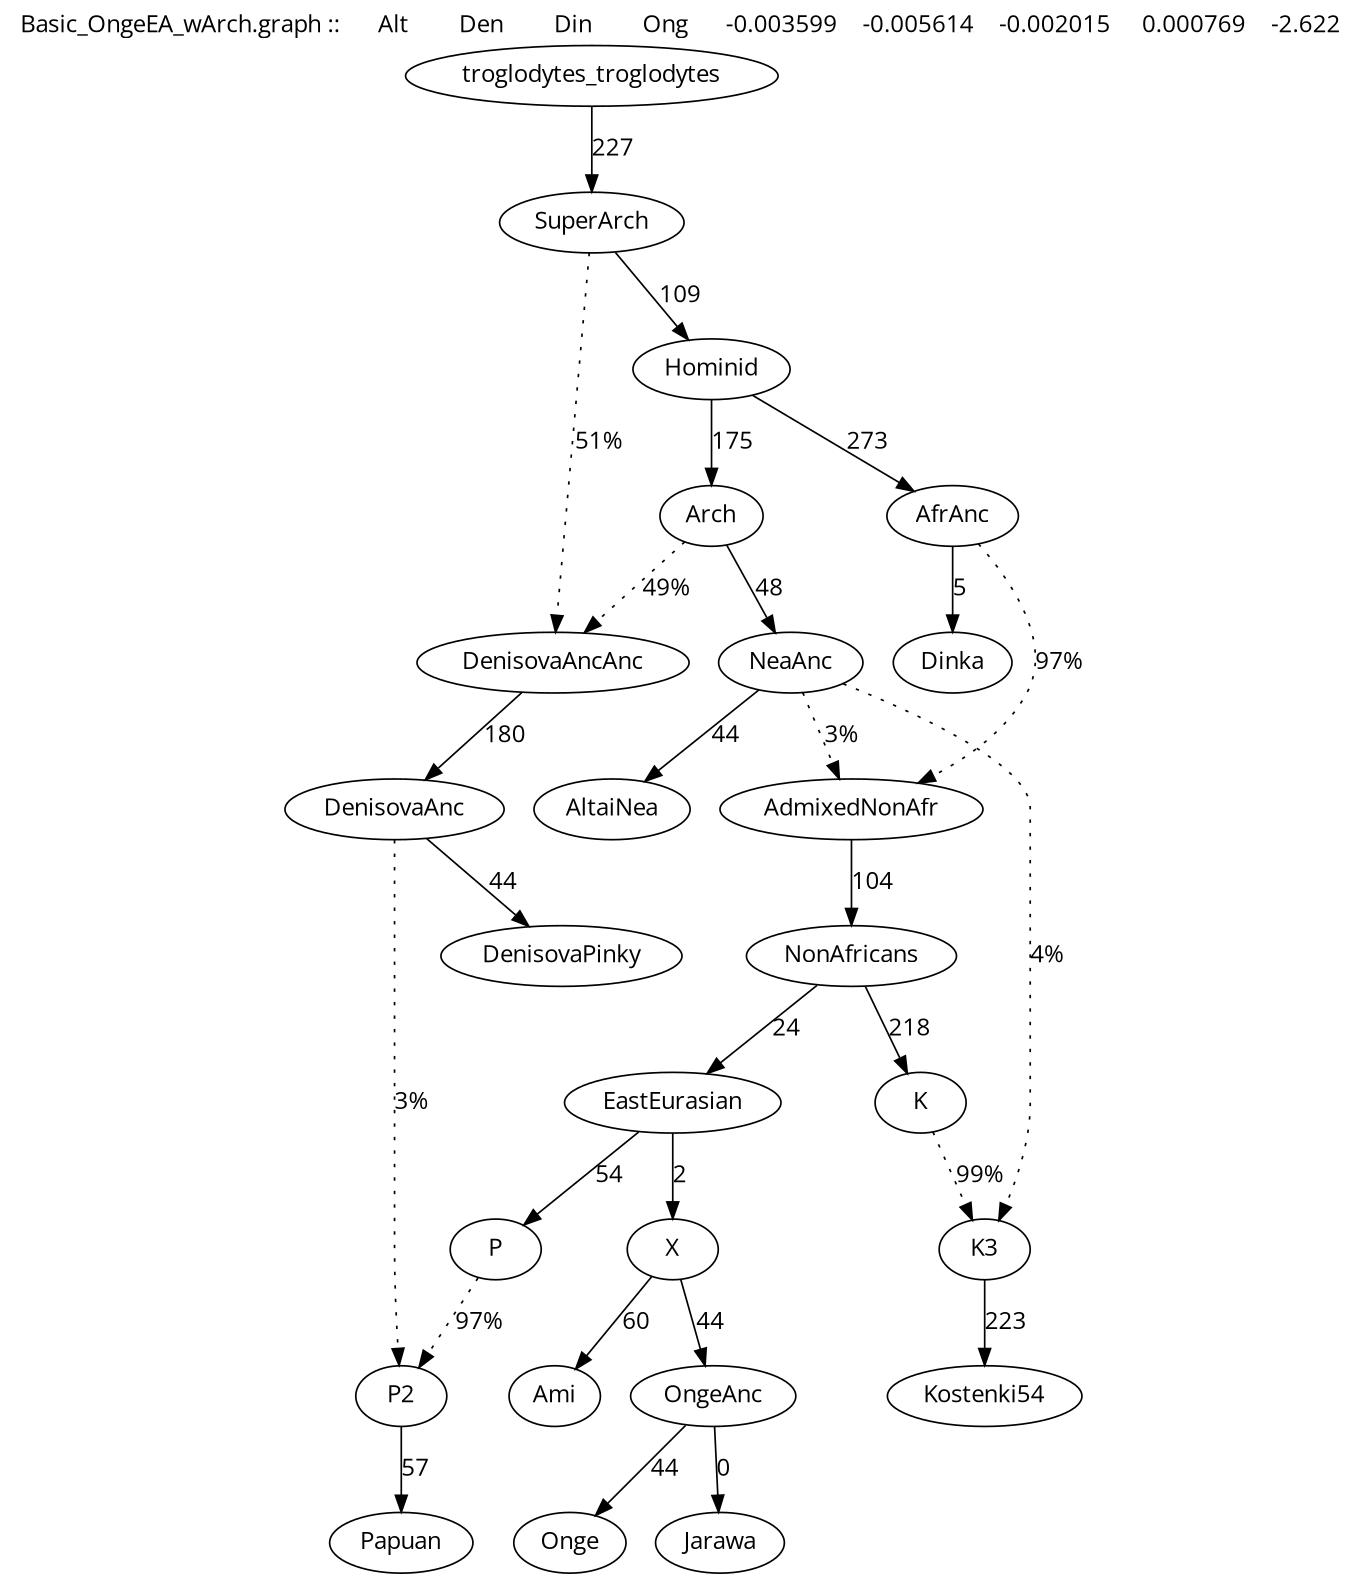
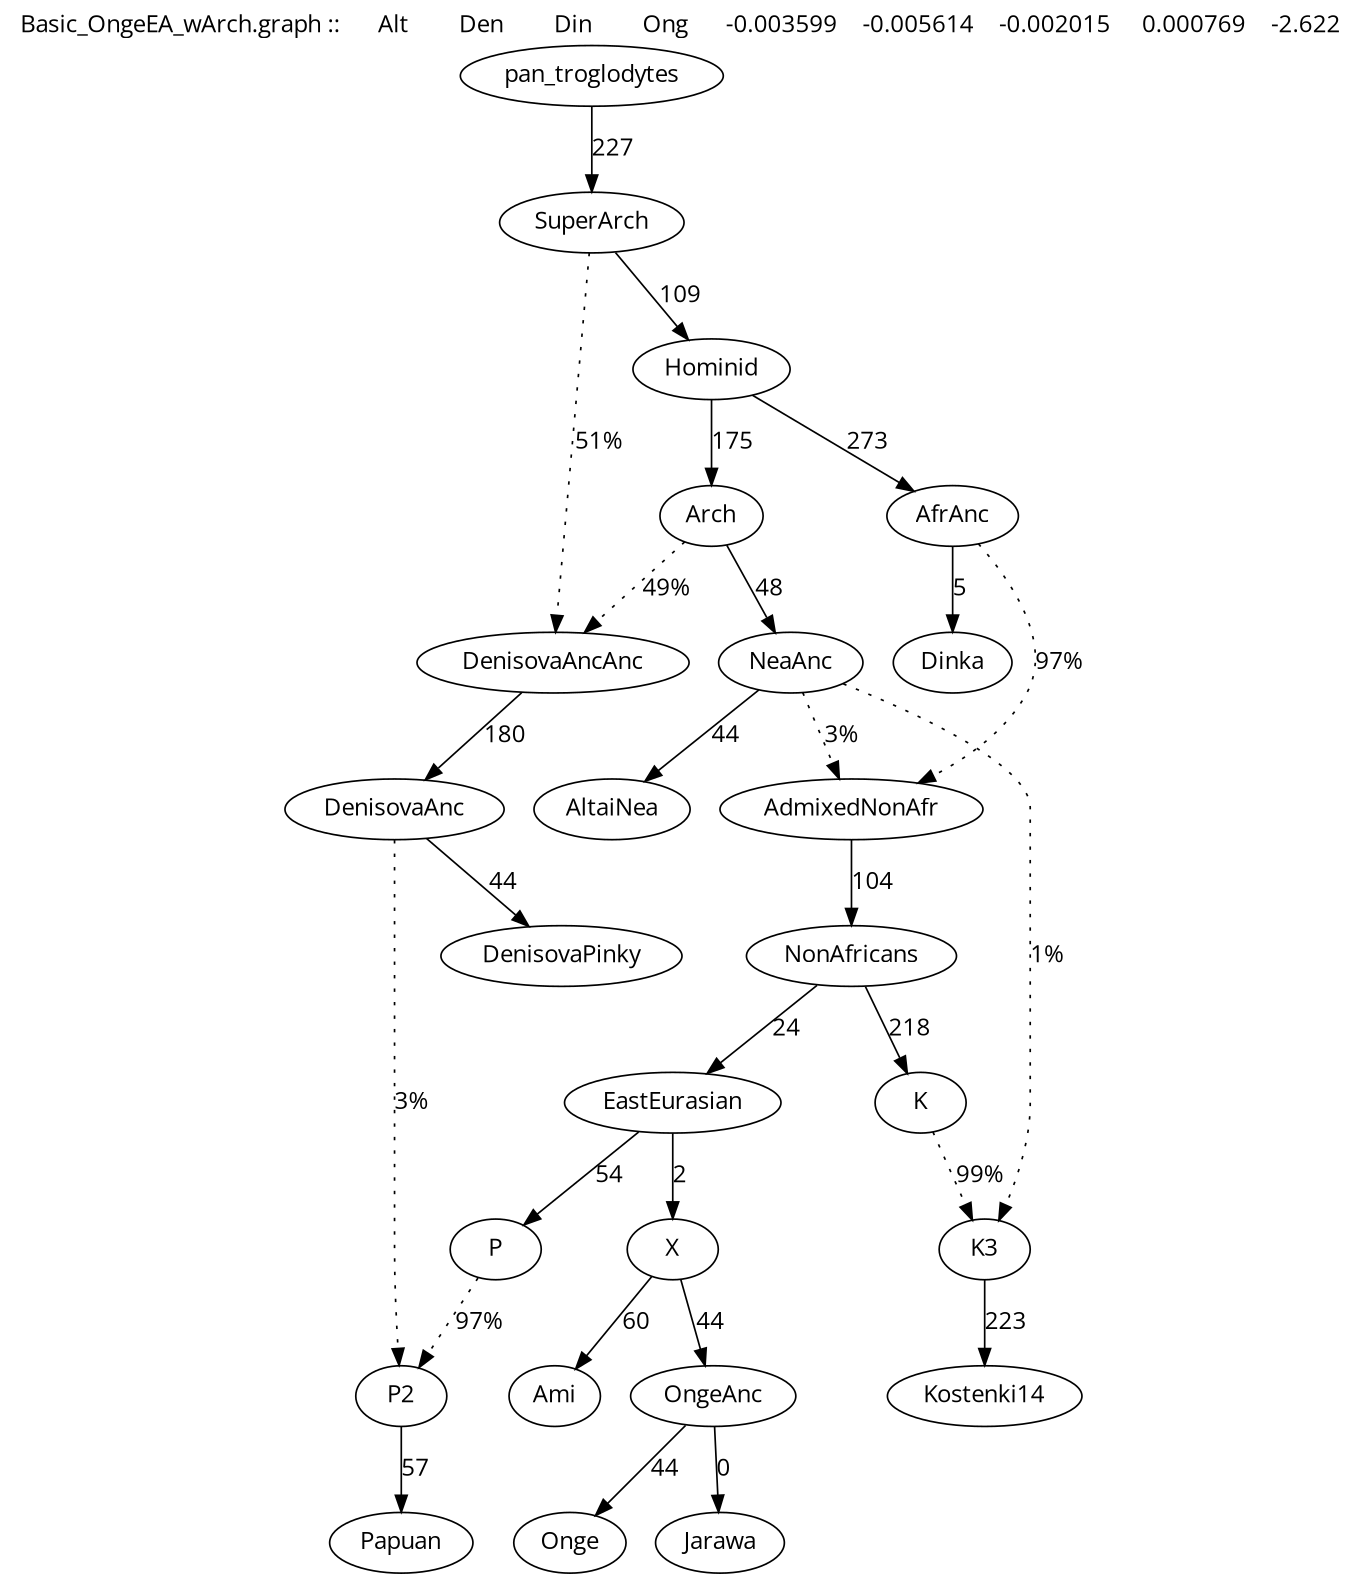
node "troglodytes_troglodytes": label "troglodytes_troglodytes" -> "pan_troglodytes"
edge "NeaAnc" -> "K3": label "4%" -> "1%"
node "Kostenki54": label "Kostenki54" -> "Kostenki14"
